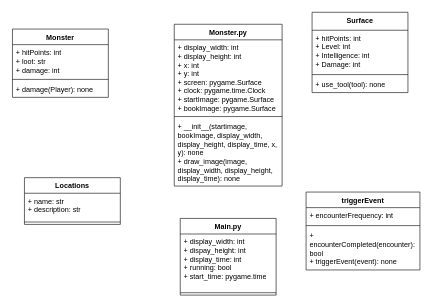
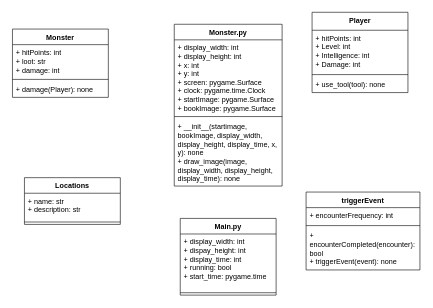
node "Surface": label "Surface" -> "Player"
